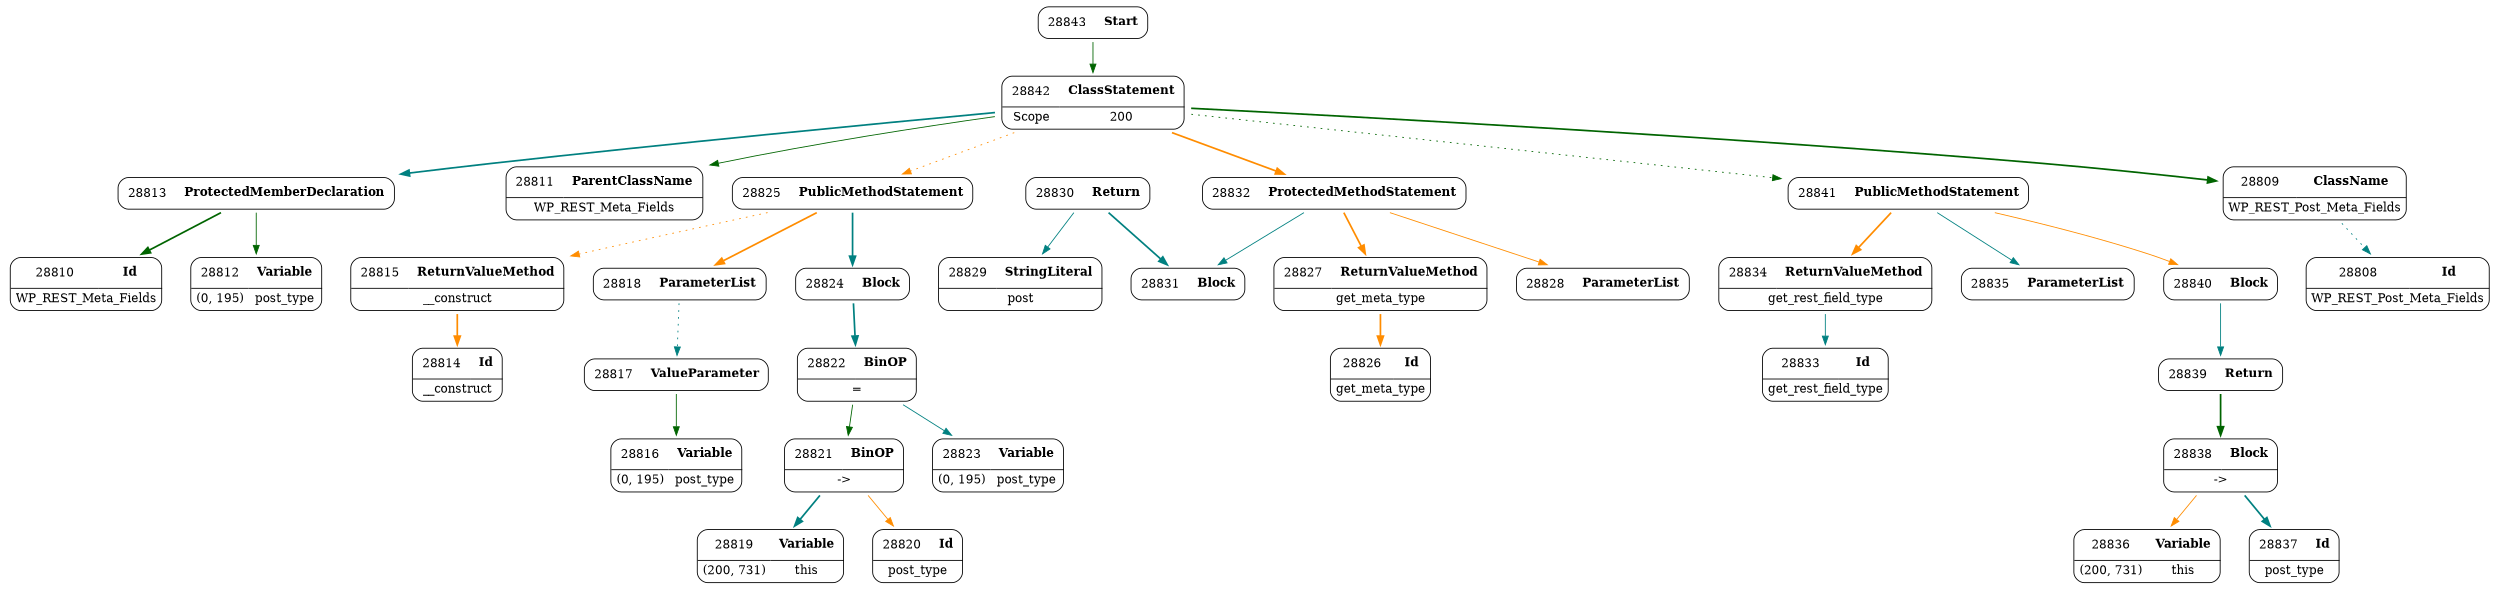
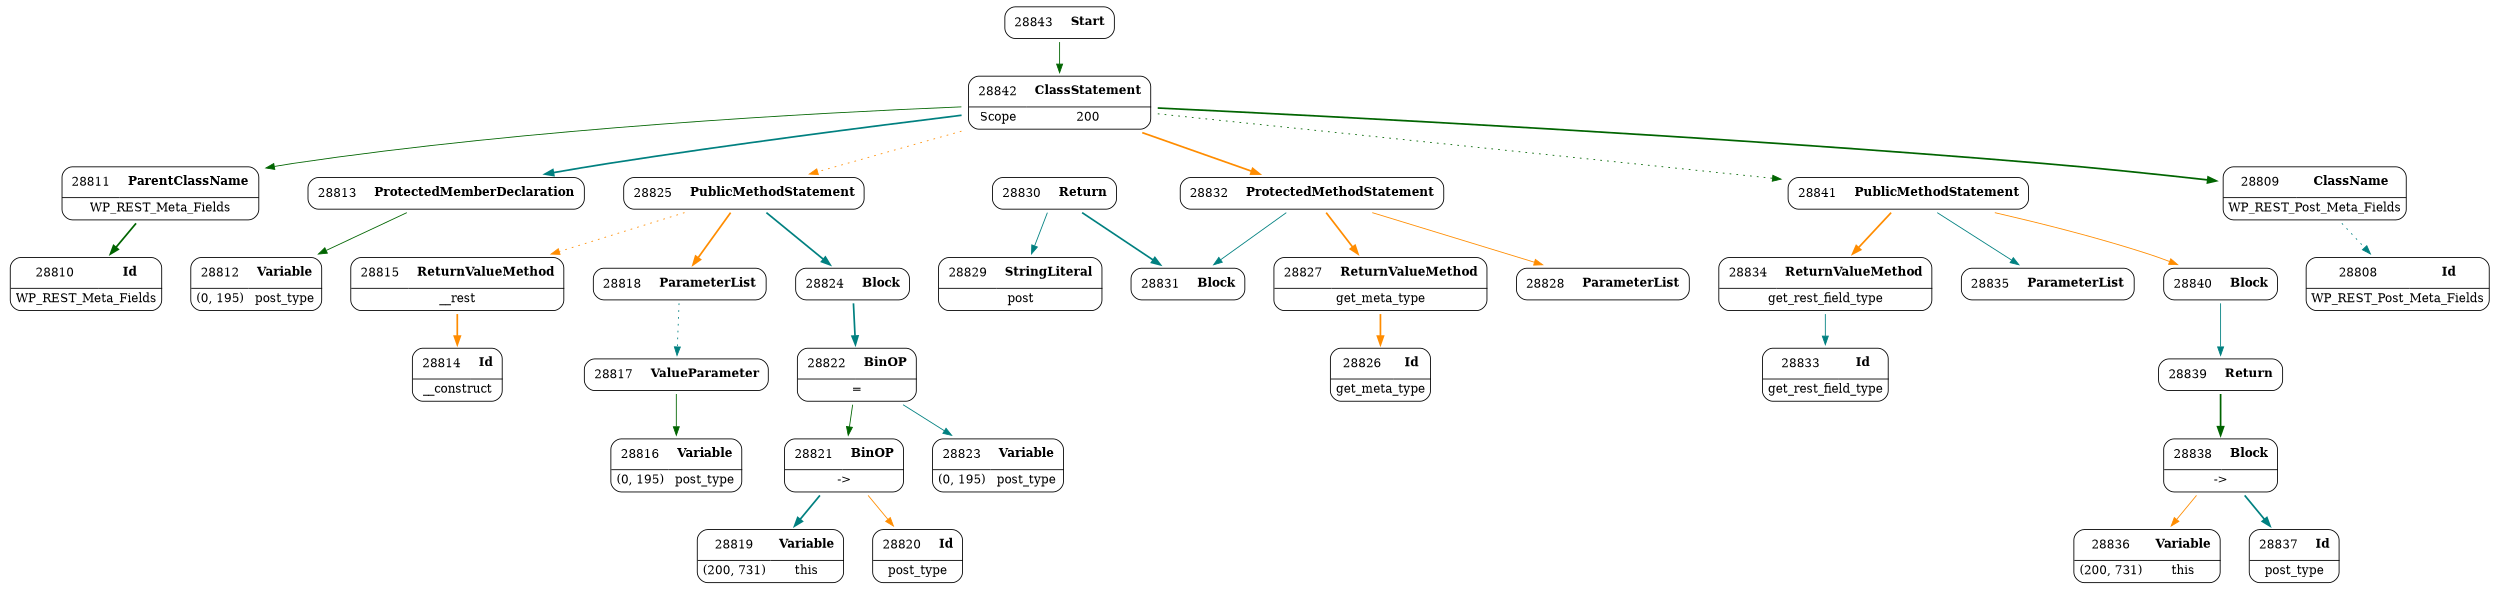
edge "28813" -> "28810": now "28811" -> "28810"
node "28815": text "__construct" -> "__rest"
